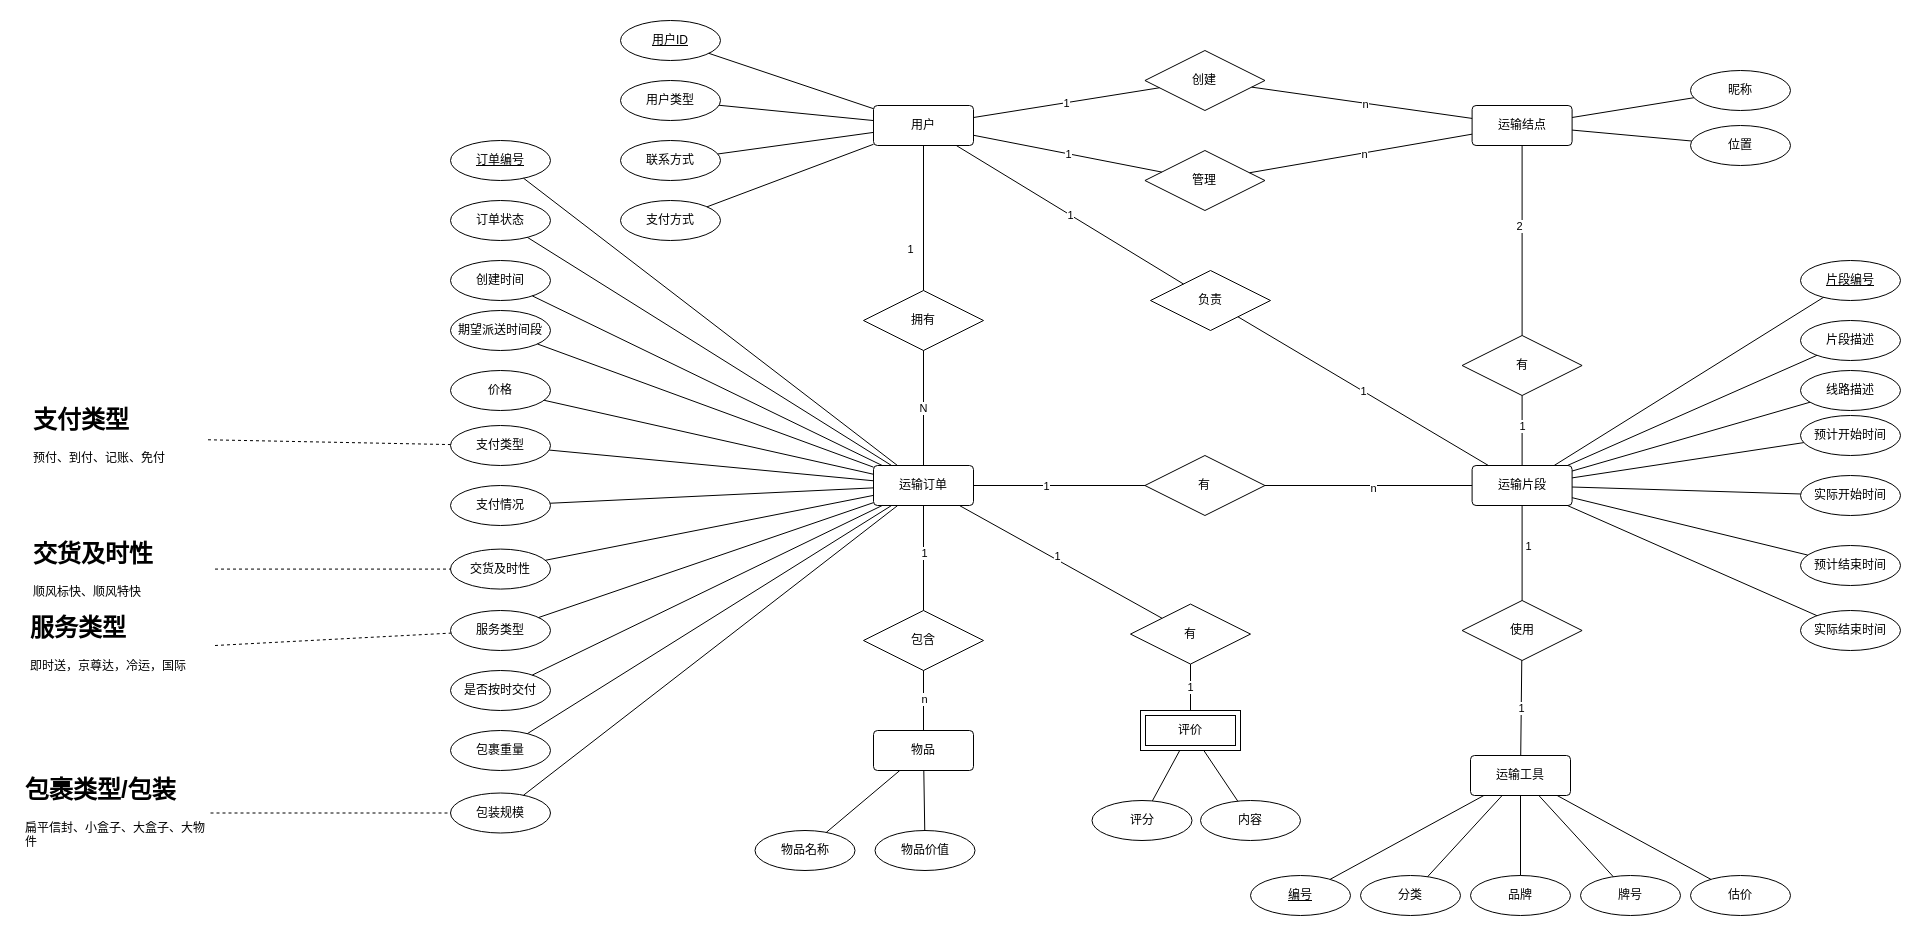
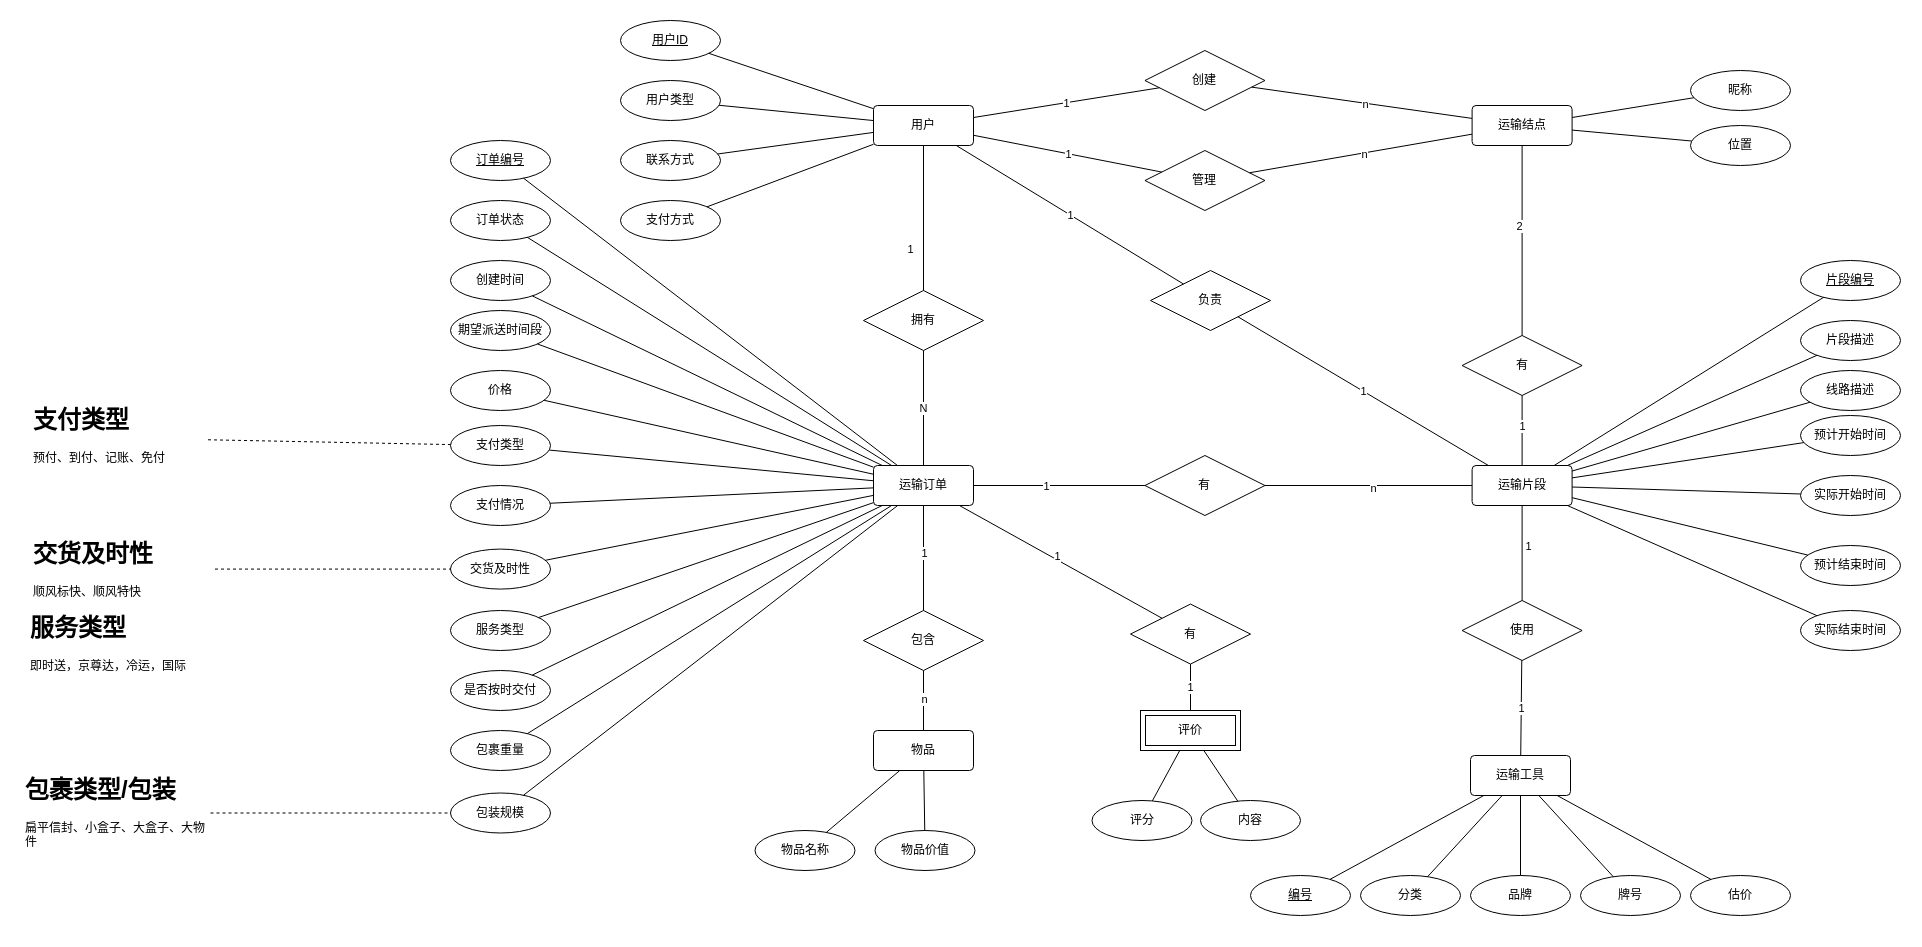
edge "服务类型" -- "服务类型即时送，京尊达，冷运，国际": removed
